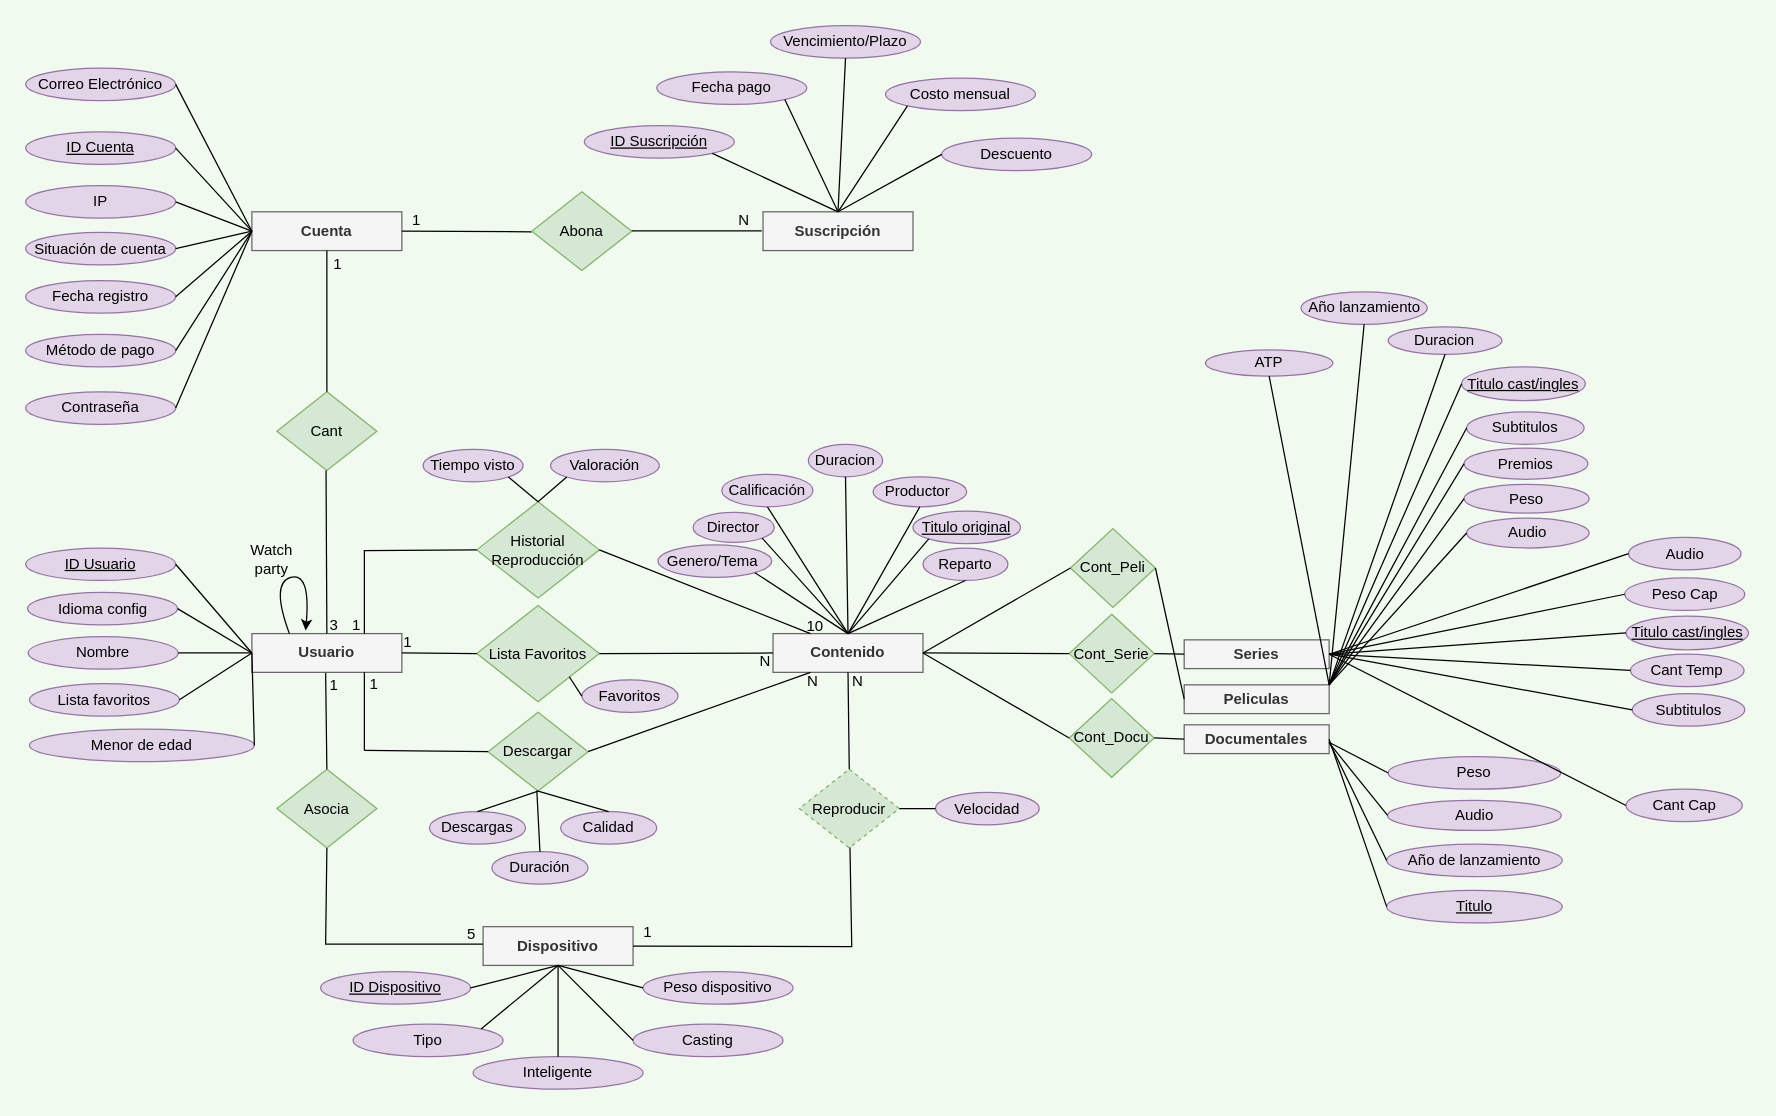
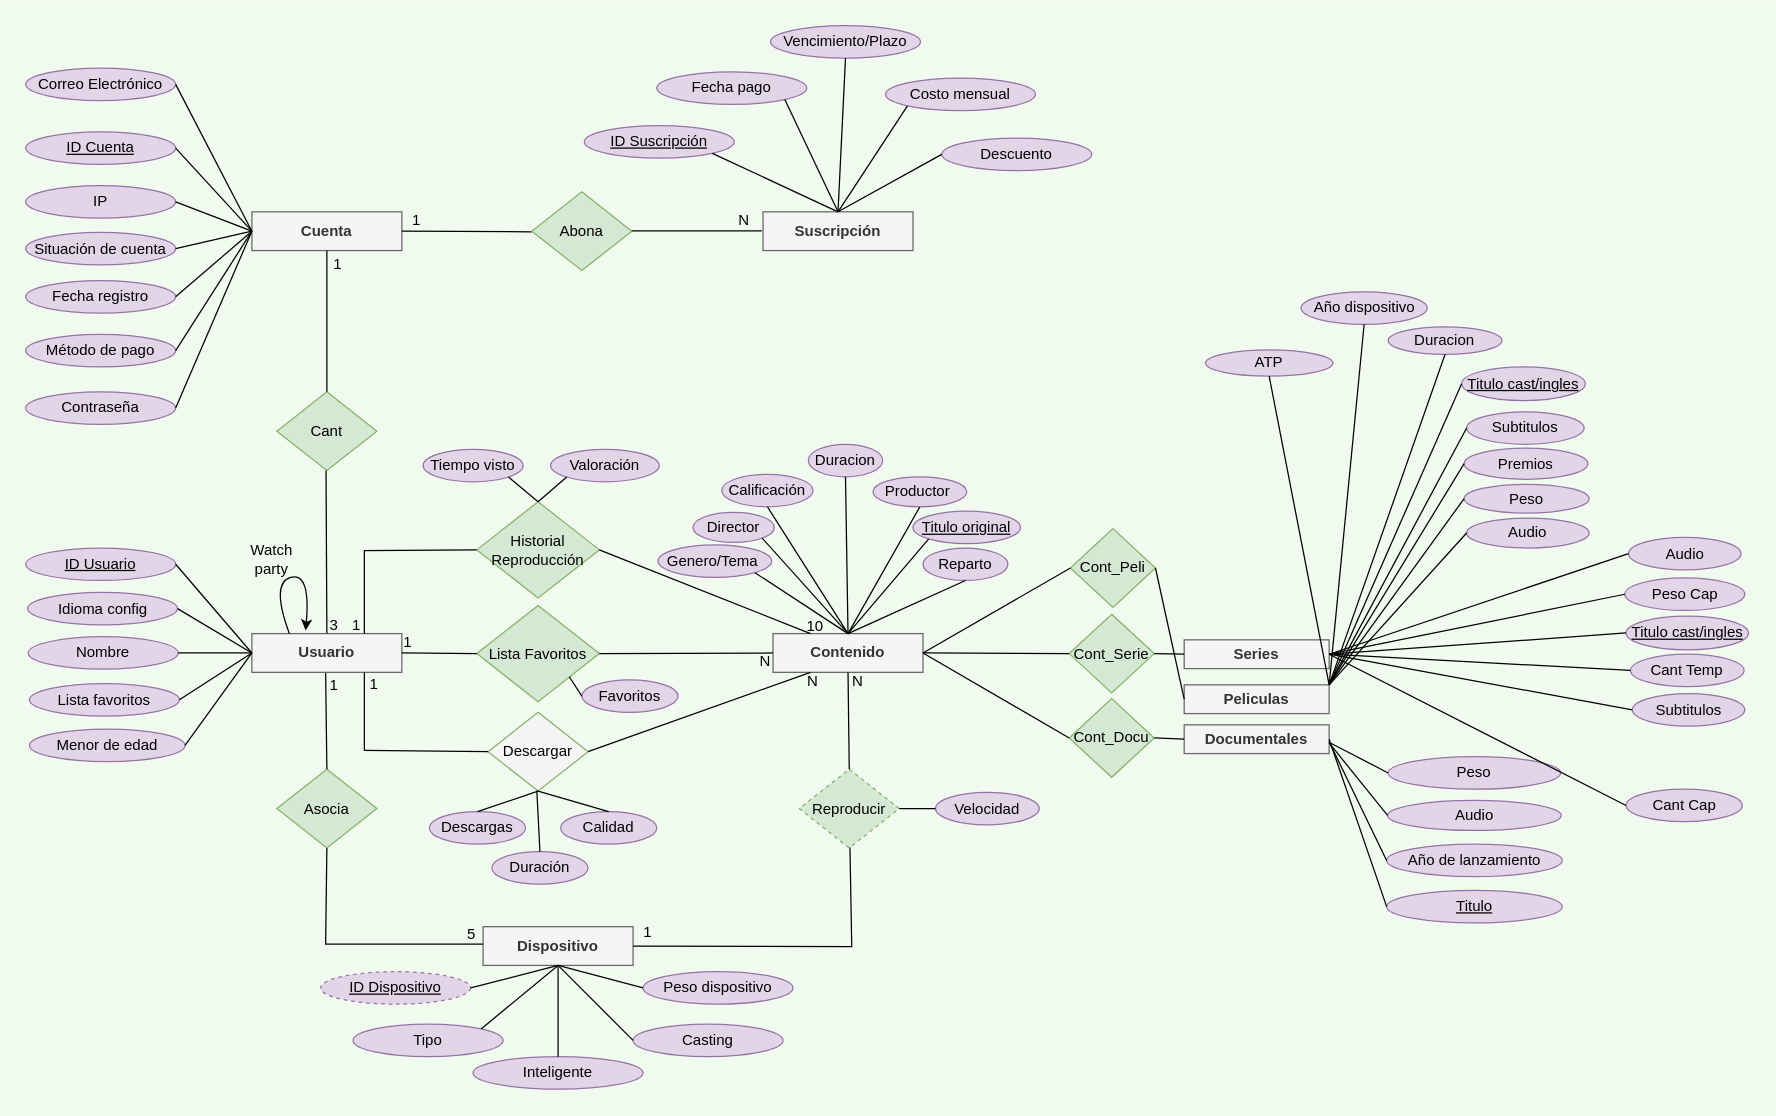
node "Año lanzamiento": label "Año lanzamiento" -> "Año dispositivo"
node "Menor de edad": size 225x33 -> 156x33
node "Descargar": fillcolor #d5e8d4 -> #f5f5f5
node "ID Dispositivo": style solid -> dashed
